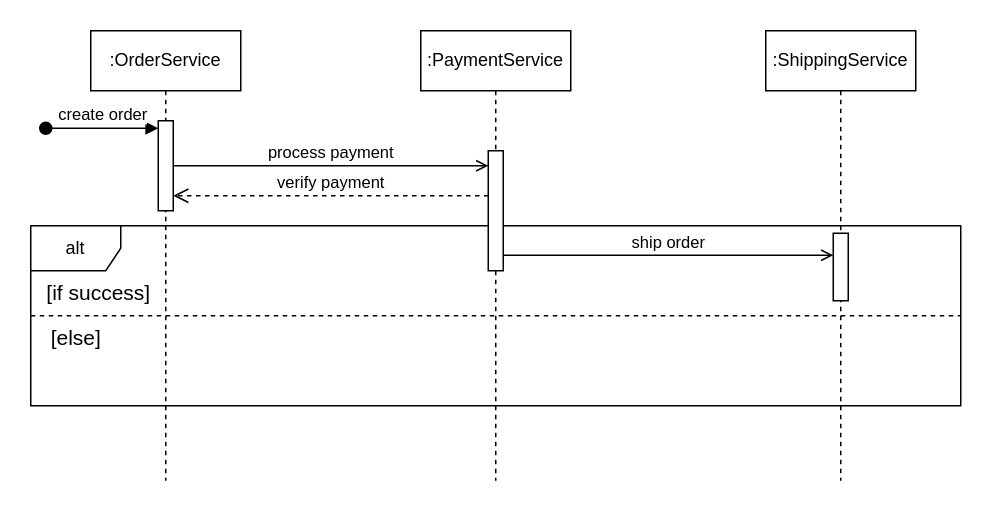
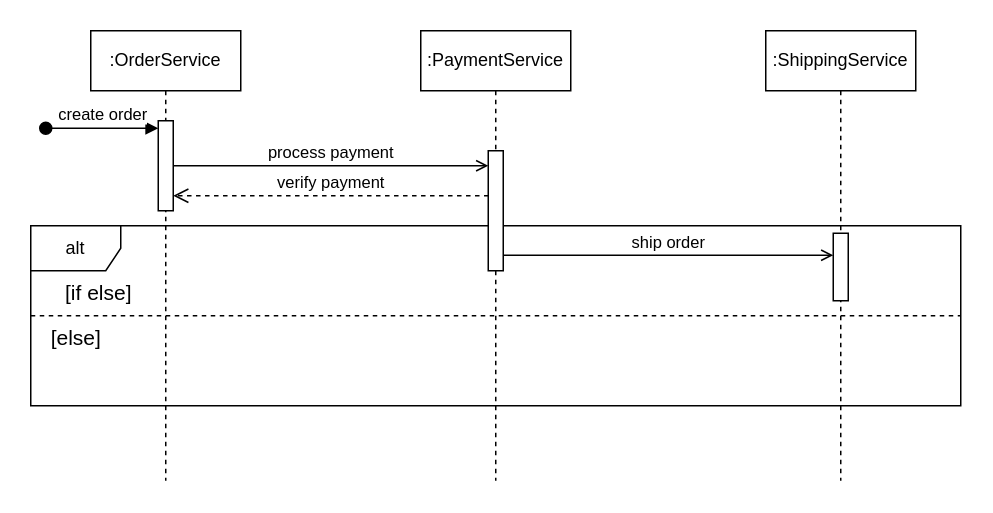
node "[if success]": label "[if success]" -> "[if else]"
